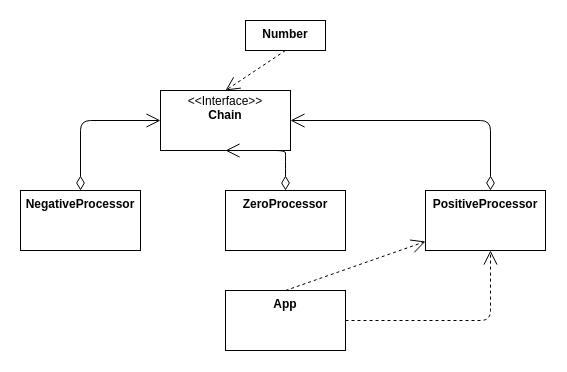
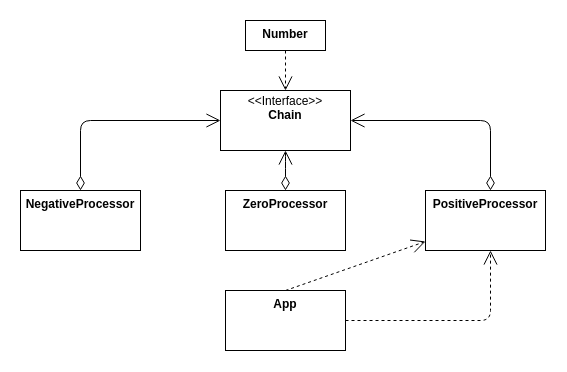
node "<<Interface>> Chain": moved (226, 121) -> (286, 121)
